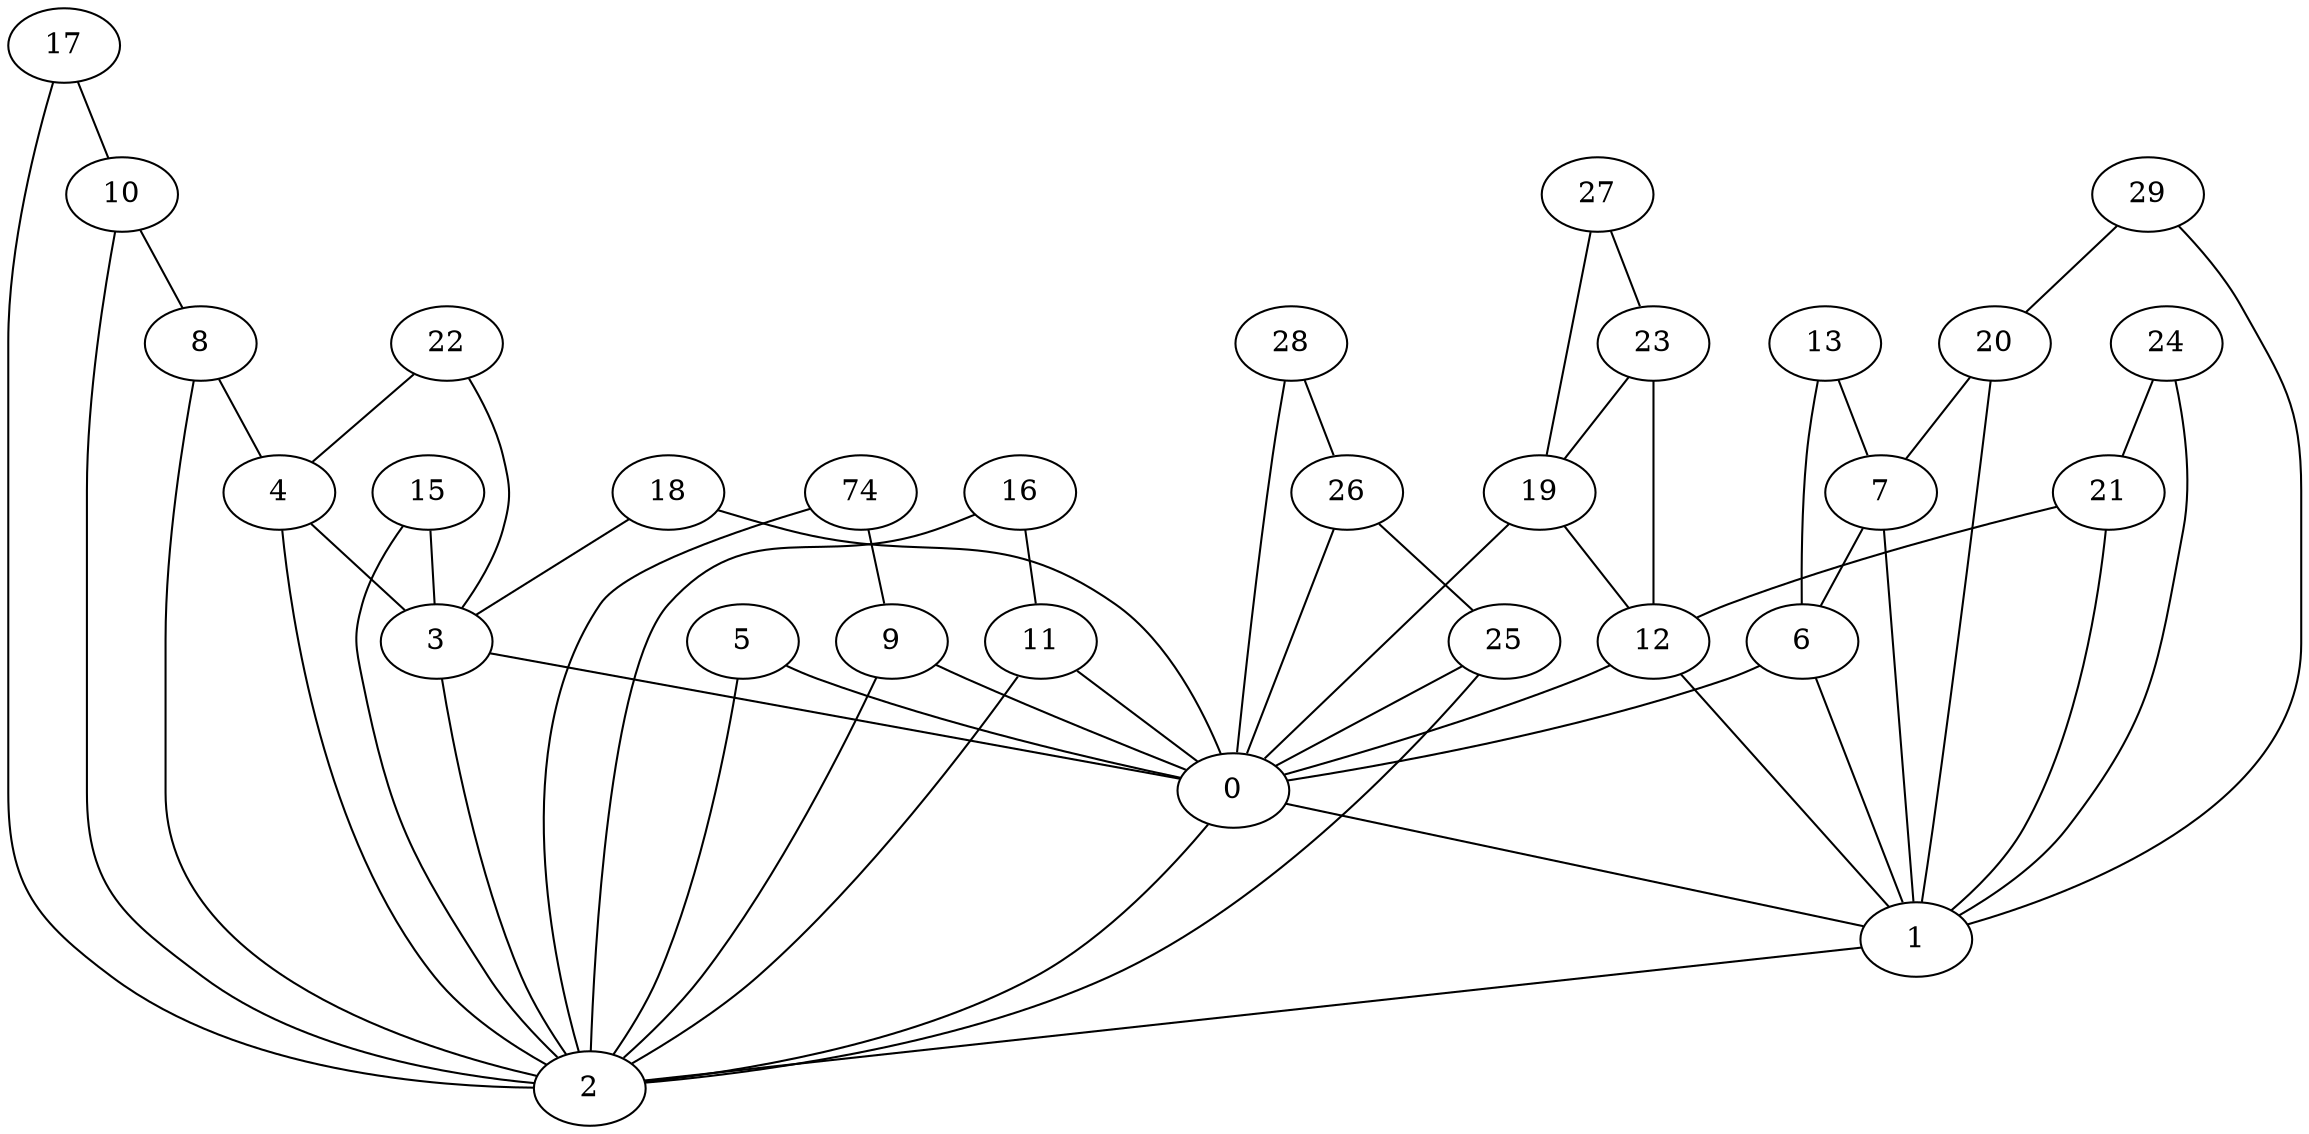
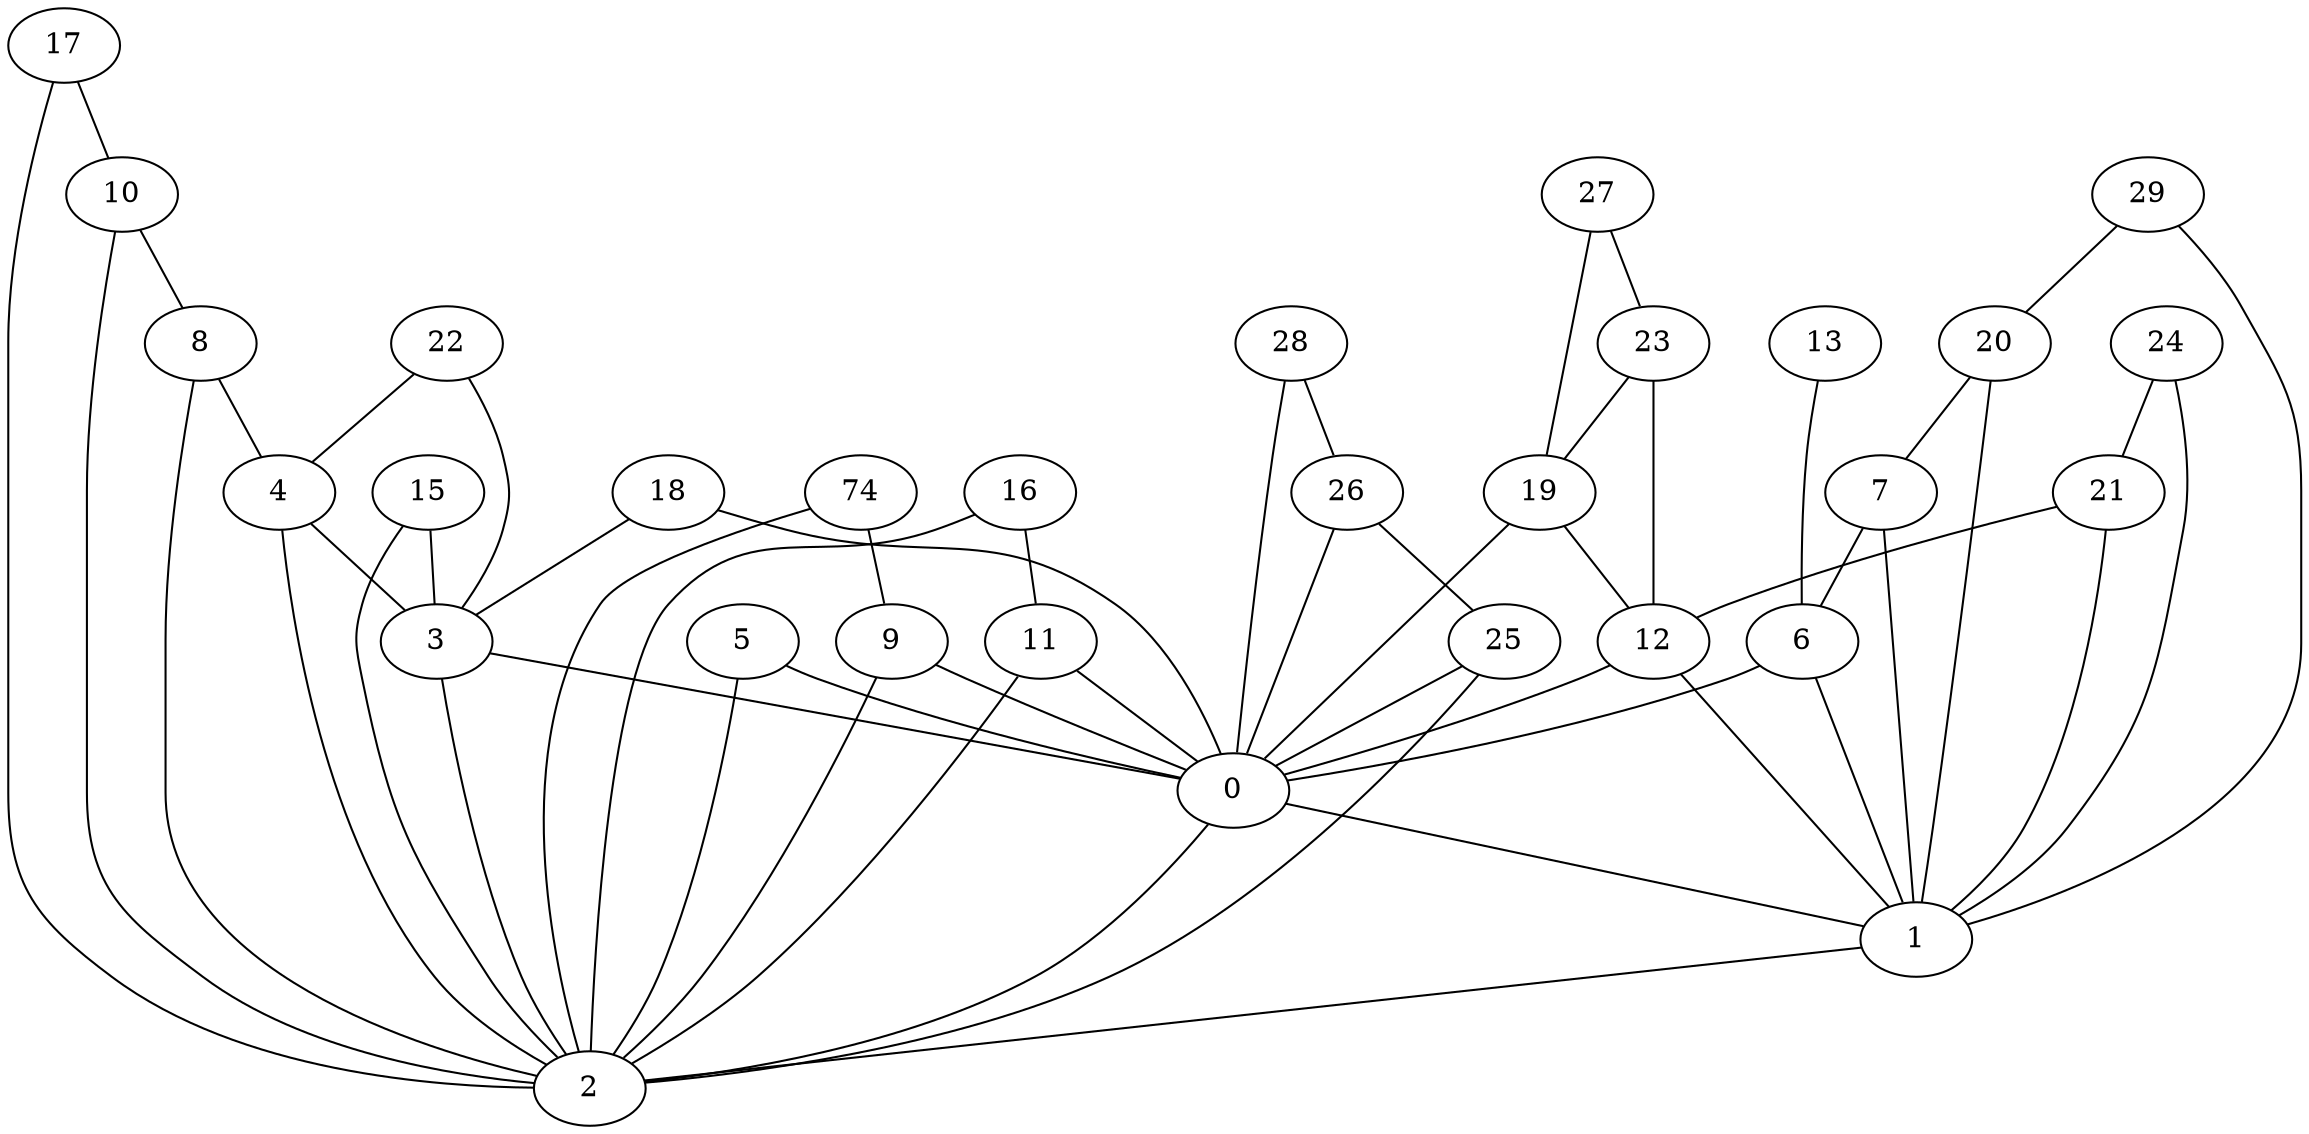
edge "13" -- "7": removed
